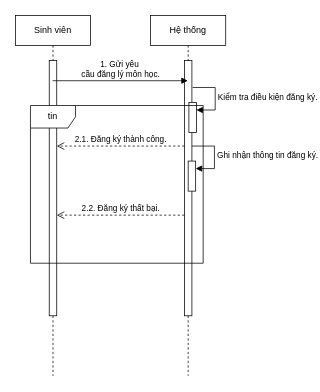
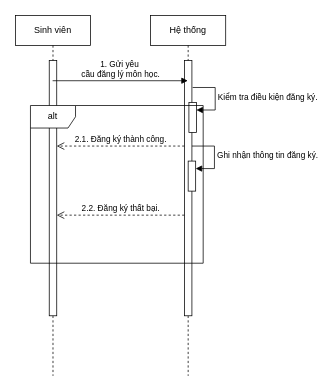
node "tin": label "tin" -> "alt"
